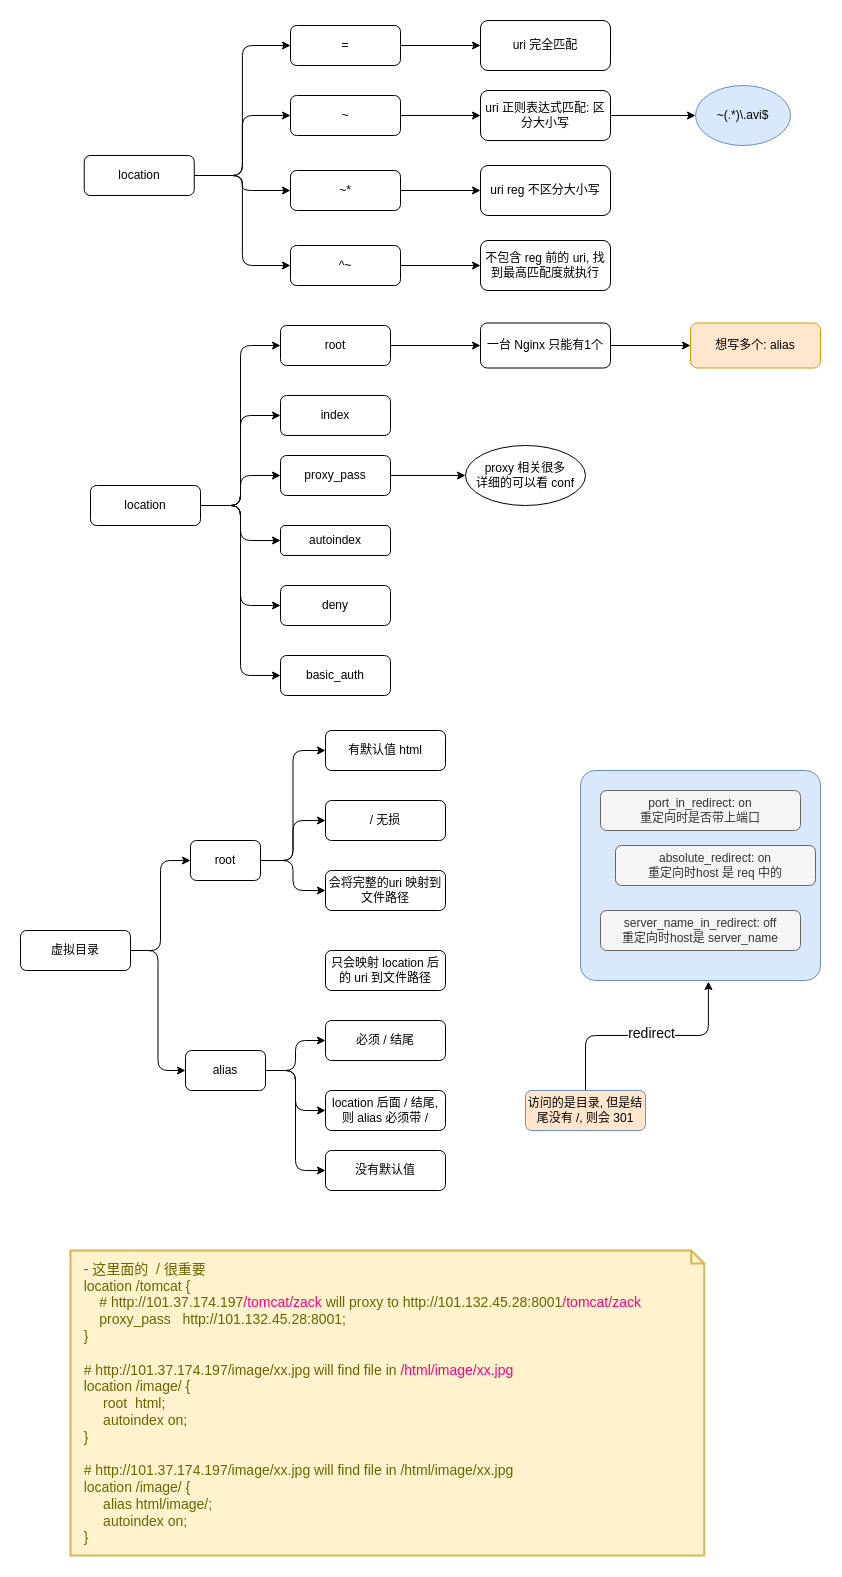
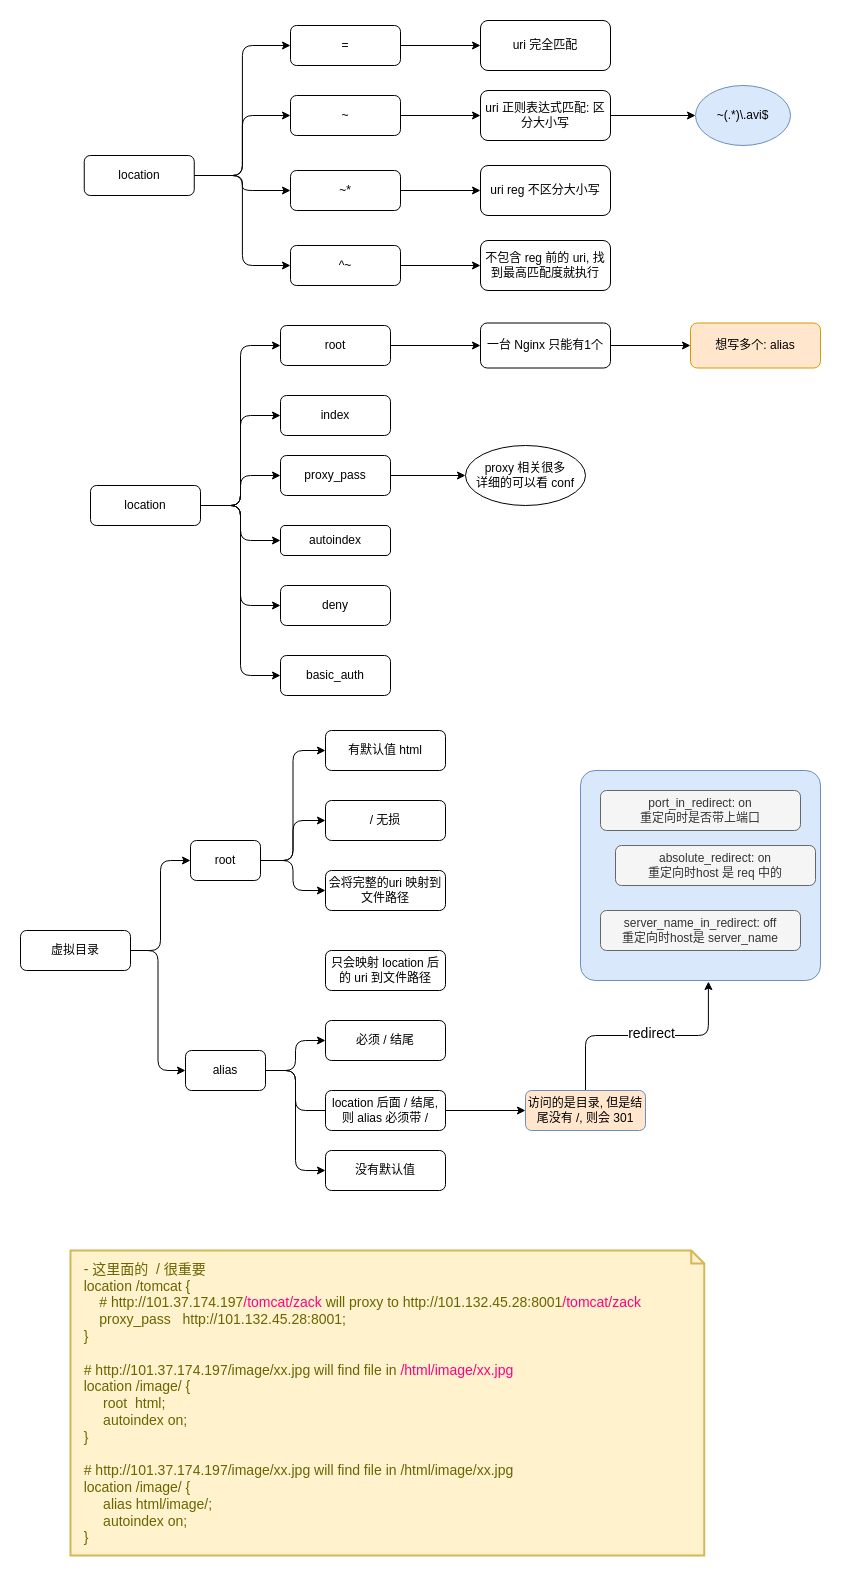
edge "alias" -> "location 后面 / 结尾, 则 alias 必须带 /": arrowhead classic -> none
edge "location 后面 / 结尾, 则 alias 必须带 /" -> "访问的是目录, 但是结尾没有 /, 则会 301": added
